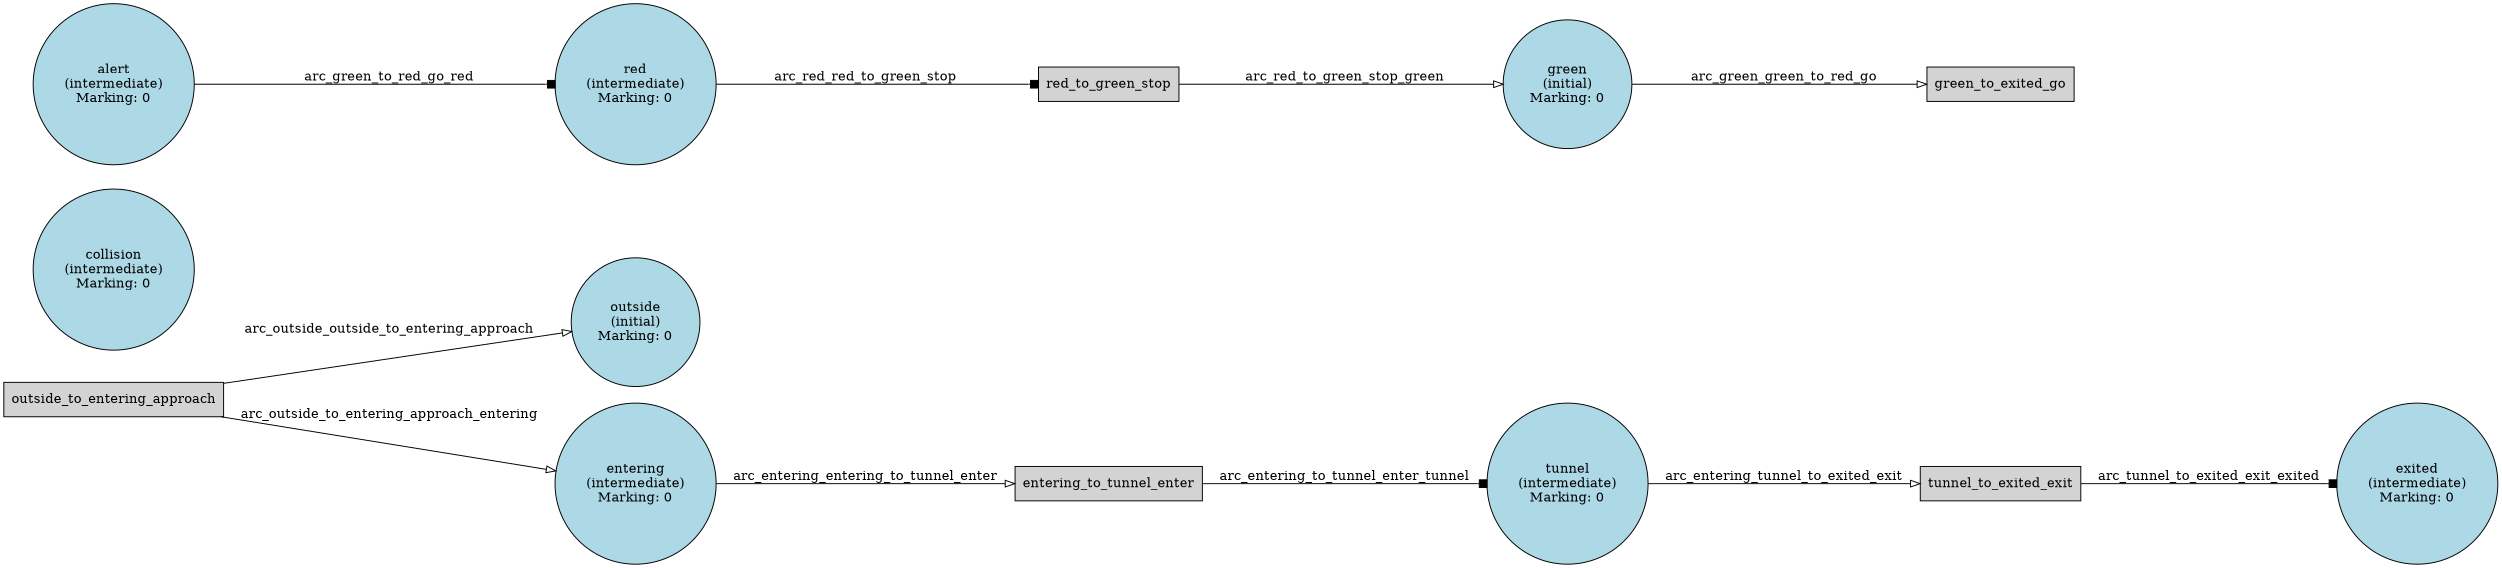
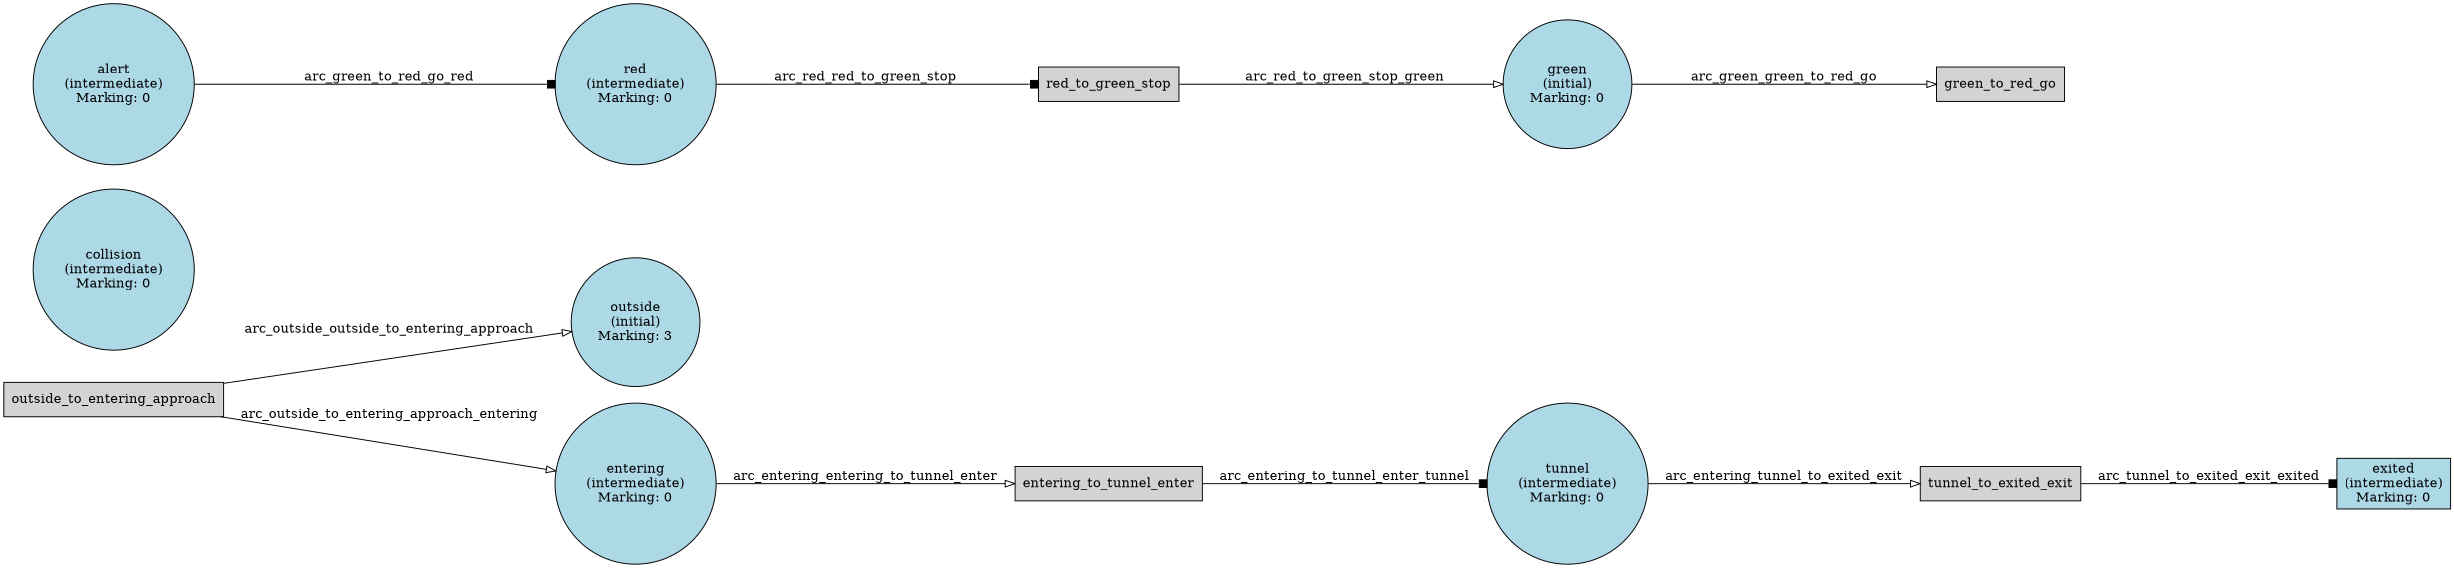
node "green_to_exited_go": label "green_to_exited_go" -> "green_to_red_go"
node "outside (initial) Marking: 0": label "outside (initial) Marking: 0" -> "outside (initial) Marking: 3"
node "exited (intermediate) Marking: 0": shape circle -> box
